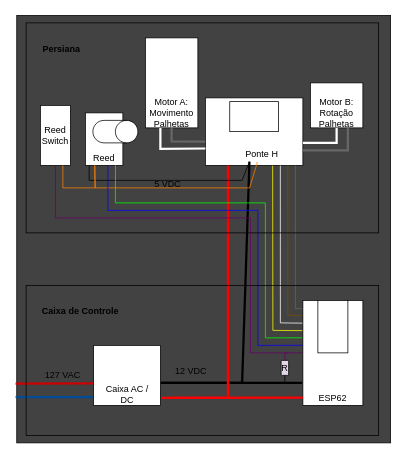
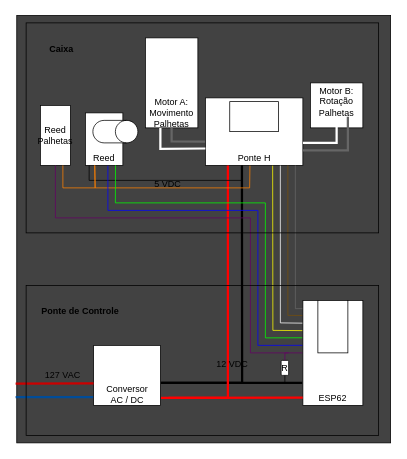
node "Persiana": label "Persiana" -> "Caixa"
node "Motor B: Rotação Palhetas": moved (336, 113) -> (336, 102)
node "Reed Switch": label "Reed Switch" -> "Reed Palhetas"
node "Ponte H": moved (261, 154) -> (254, 158)
node "Caixa de Controle": label "Caixa de Controle" -> "Ponte de Controle"
node "R": fillcolor #e1d5e7 -> #ffffff
node "12 VDC": moved (191, 372) -> (232, 364)
node "Caixa AC / DC": label "Caixa AC / DC" -> "Conversor AC / DC"
